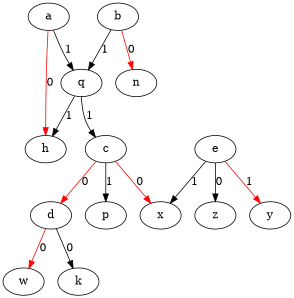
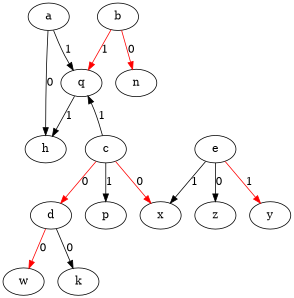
edge "b" -> "q": color black -> red
edge "a" -> "h": color red -> black
edge "q" -> "c": reversed
